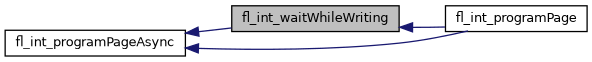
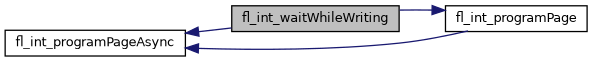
edge "fl_int_programPage" -> "fl_int_waitWhileWriting": reversed
